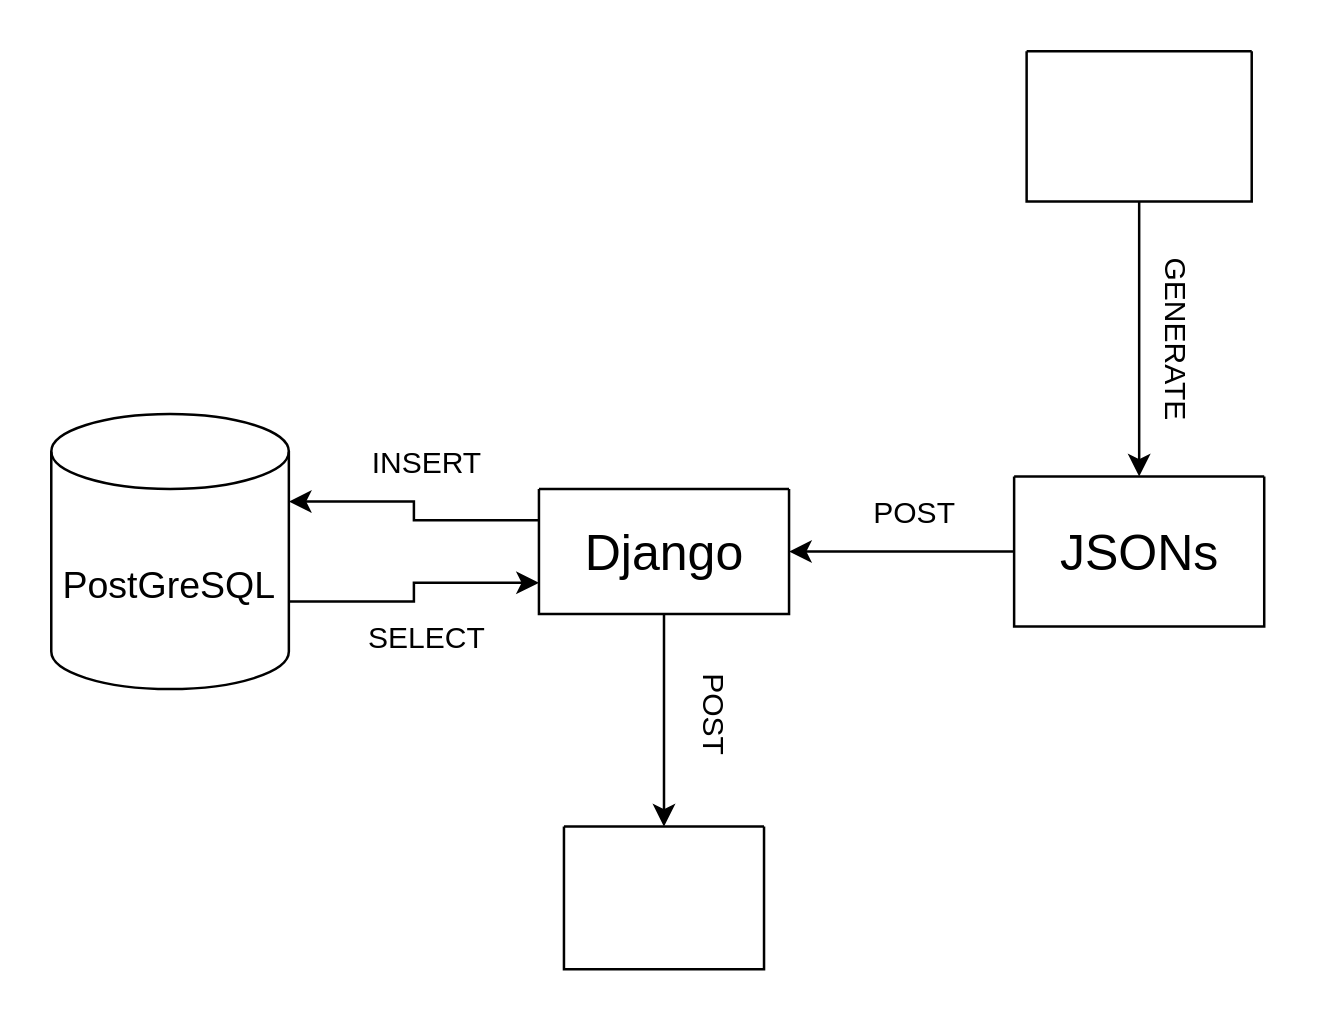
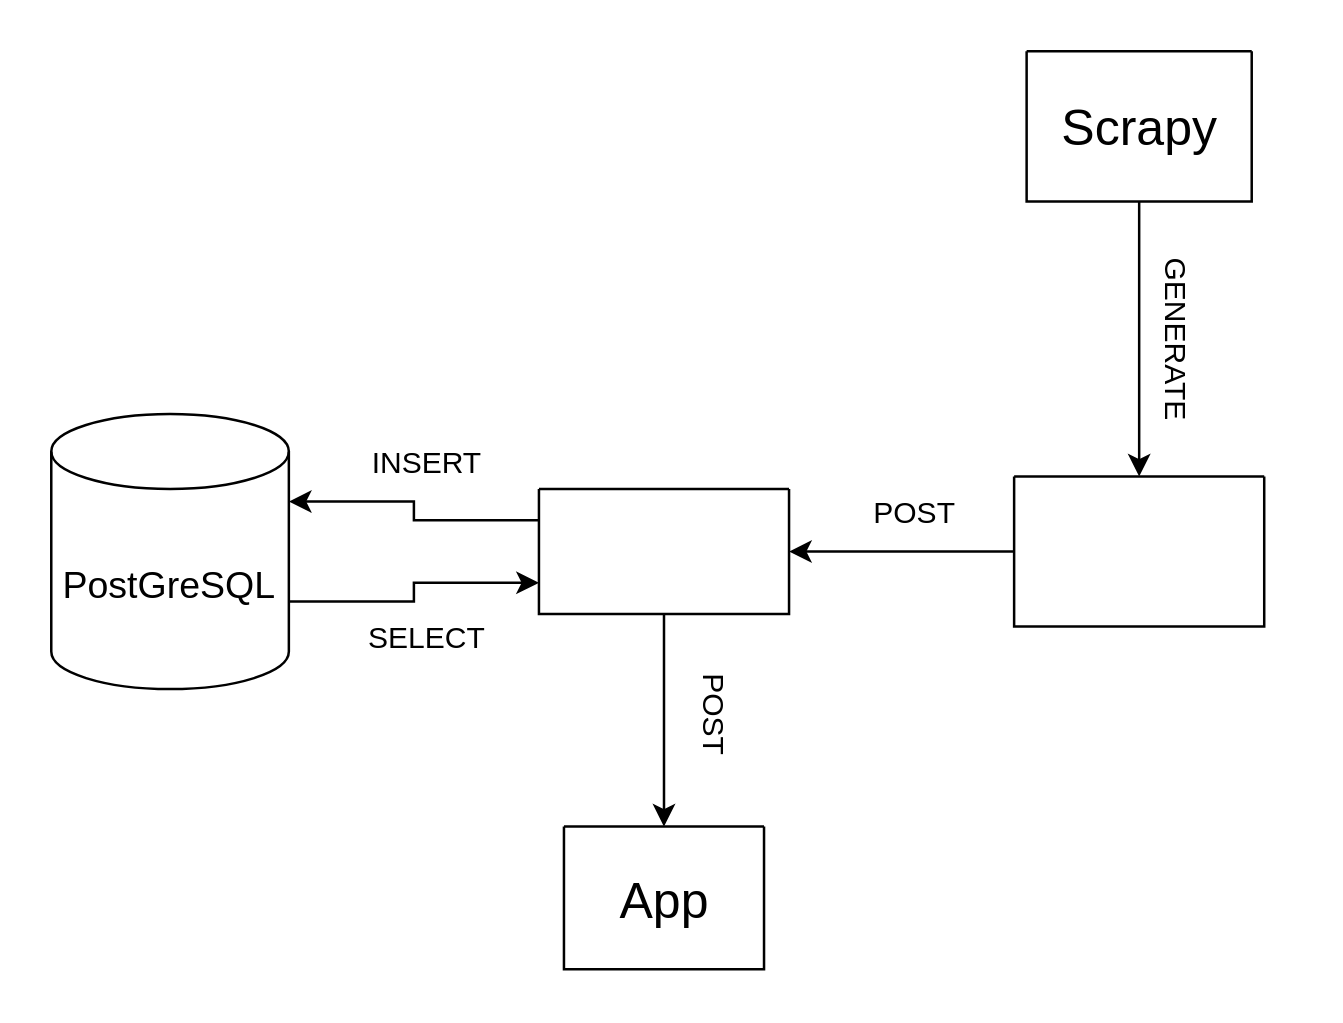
node "Scrapy": added
node "Django": removed
node "JSONs": removed
node "App": added
